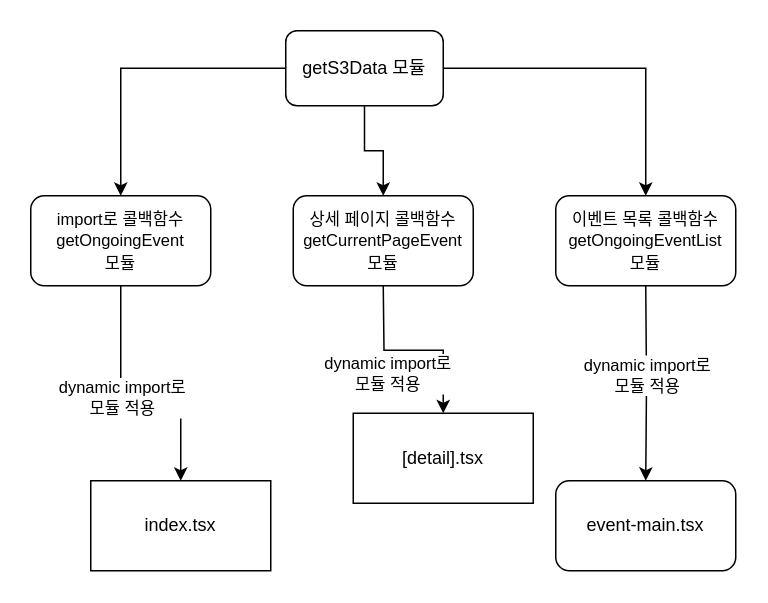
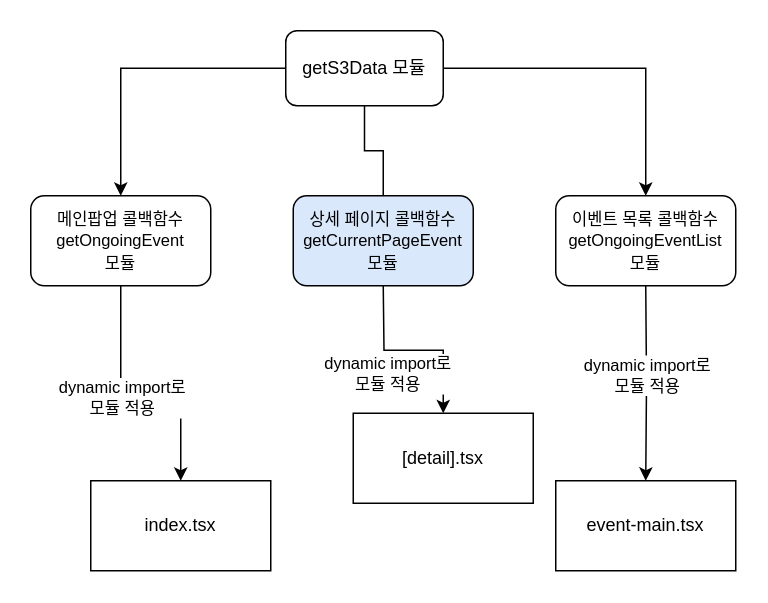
edge "getS3Data 모듈" -> "상세 페이지 콜백함수 getCurrentPageEvent 모듈": arrowhead classic -> none
node "import로 콜백함수 getOngoingEvent 모듈": label "import로 콜백함수 getOngoingEvent 모듈" -> "메인팝업 콜백함수 getOngoingEvent 모듈"
node "상세 페이지 콜백함수 getCurrentPageEvent 모듈": fillcolor #ffffff -> #dae8fc
node "event-main.tsx": shape rounded rectangle -> rectangle
